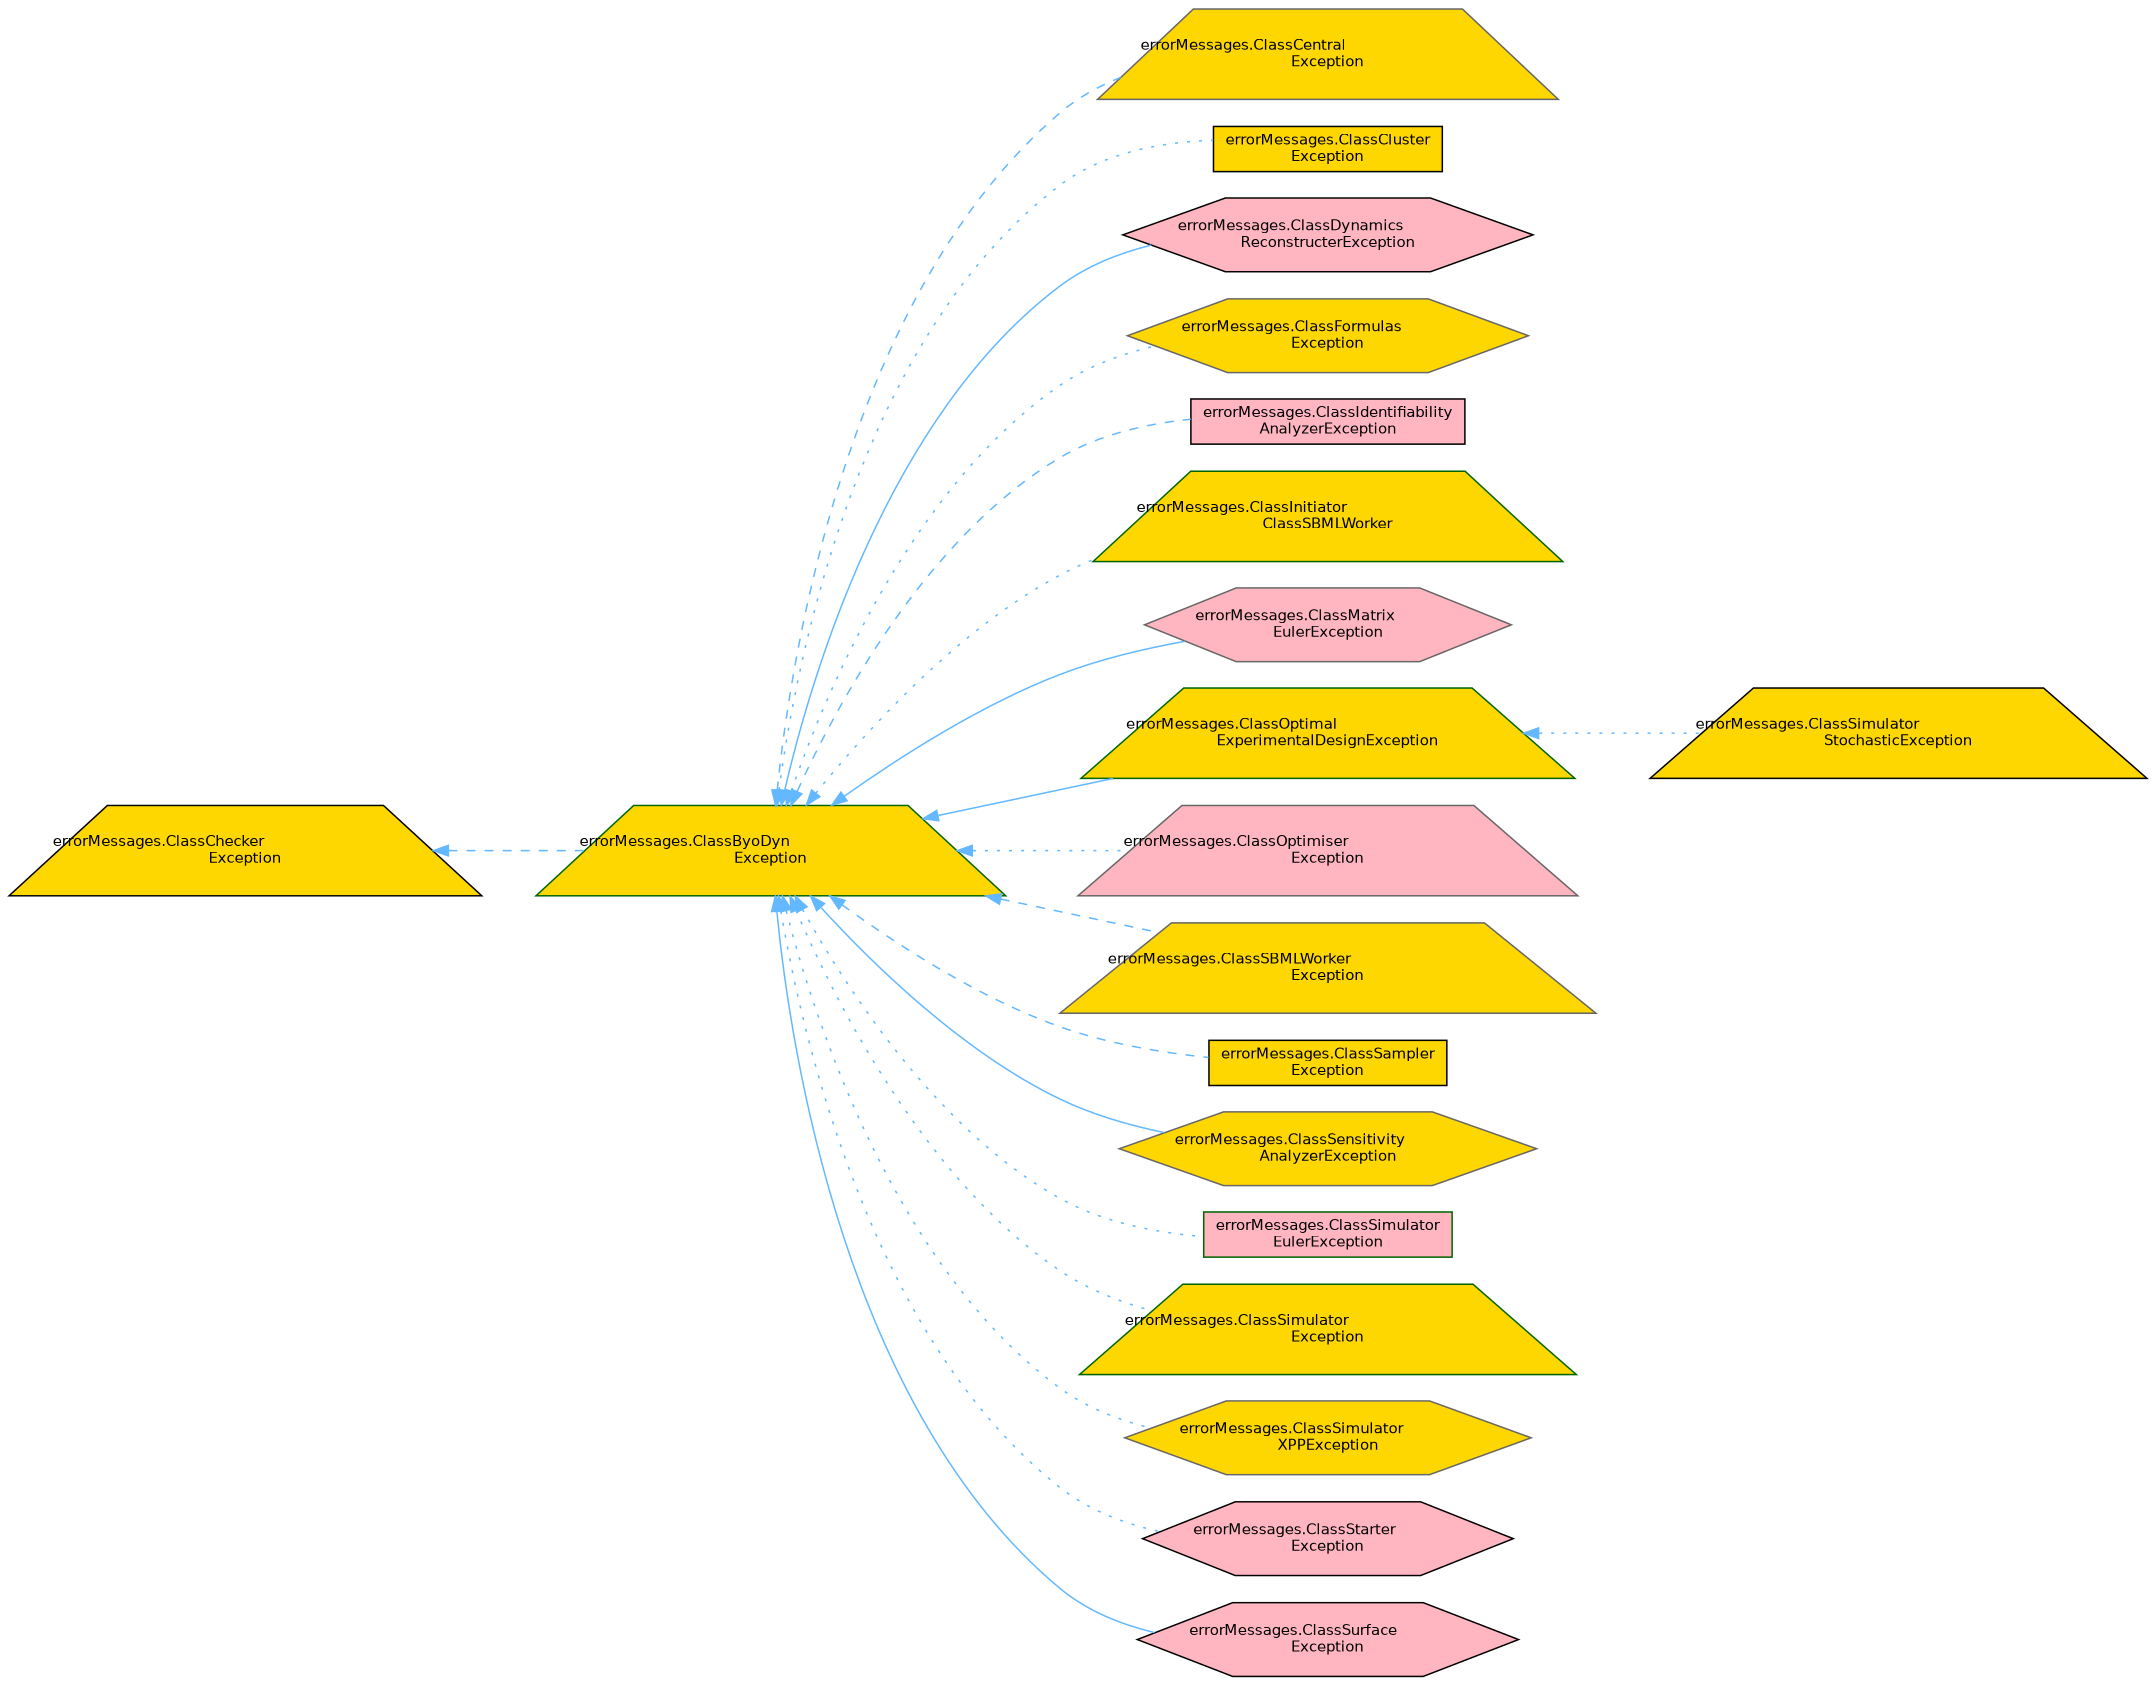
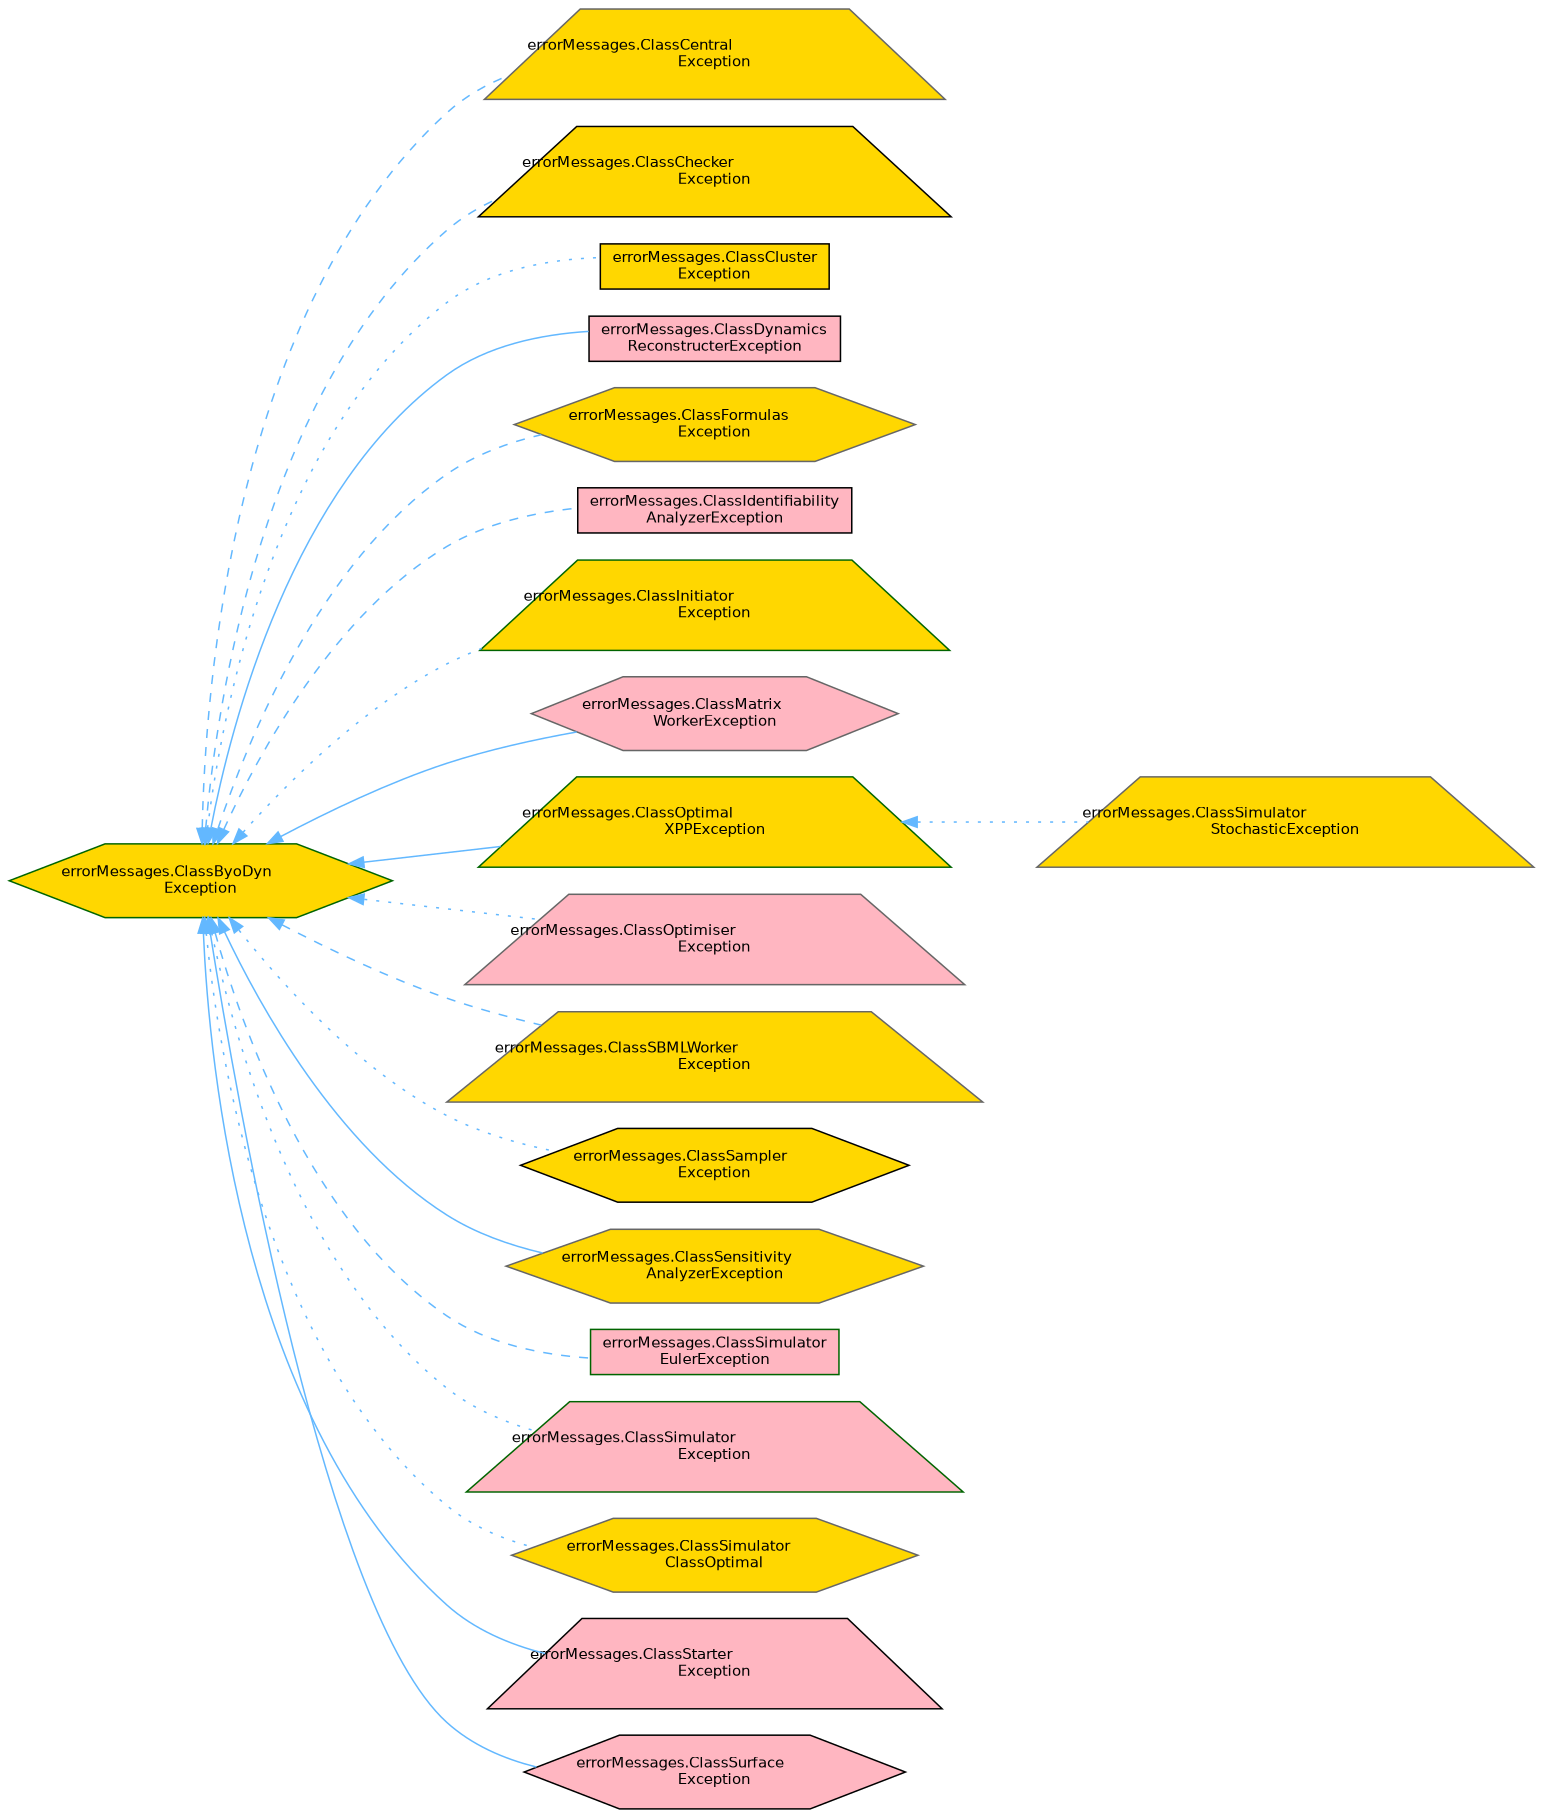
node "errorMessages.ClassDynamics ReconstructerException": shape hexagon -> box
node "errorMessages.ClassInitiator ClassSBMLWorker": label "errorMessages.ClassInitiator ClassSBMLWorker" -> "errorMessages.ClassInitiator Exception"
edge "errorMessages.ClassFormulas Exception" -> "errorMessages.ClassByoDyn Exception": style dotted -> dashed
node "errorMessages.ClassMatrix EulerException": label "errorMessages.ClassMatrix EulerException" -> "errorMessages.ClassMatrix WorkerException"
node "errorMessages.ClassOptimal ExperimentalDesignException": label "errorMessages.ClassOptimal ExperimentalDesignException" -> "errorMessages.ClassOptimal XPPException"
node "errorMessages.ClassSimulator StochasticException": color black -> gray40
edge "errorMessages.ClassByoDyn Exception" -> "errorMessages.ClassChecker Exception": reversed
node "errorMessages.ClassByoDyn Exception": shape trapezium -> hexagon
edge "errorMessages.ClassSampler Exception" -> "errorMessages.ClassByoDyn Exception": style dashed -> dotted
node "errorMessages.ClassSampler Exception": shape box -> hexagon
edge "errorMessages.ClassSimulator EulerException" -> "errorMessages.ClassByoDyn Exception": style dotted -> dashed
edge "errorMessages.ClassStarter Exception" -> "errorMessages.ClassByoDyn Exception": style dotted -> solid
node "errorMessages.ClassSimulator Exception": fillcolor gold -> lightpink
node "errorMessages.ClassSimulator XPPException": label "errorMessages.ClassSimulator XPPException" -> "errorMessages.ClassSimulator ClassOptimal"
node "errorMessages.ClassStarter Exception": shape hexagon -> trapezium
